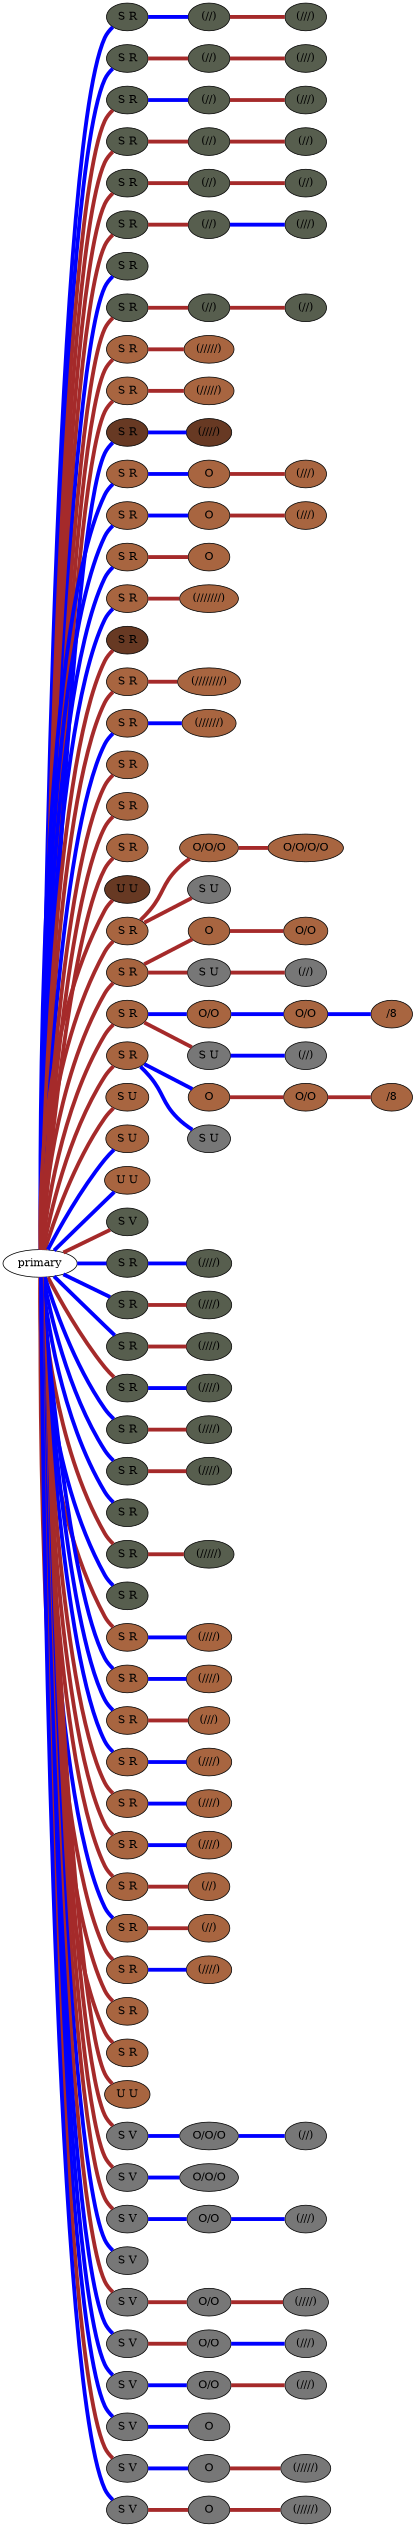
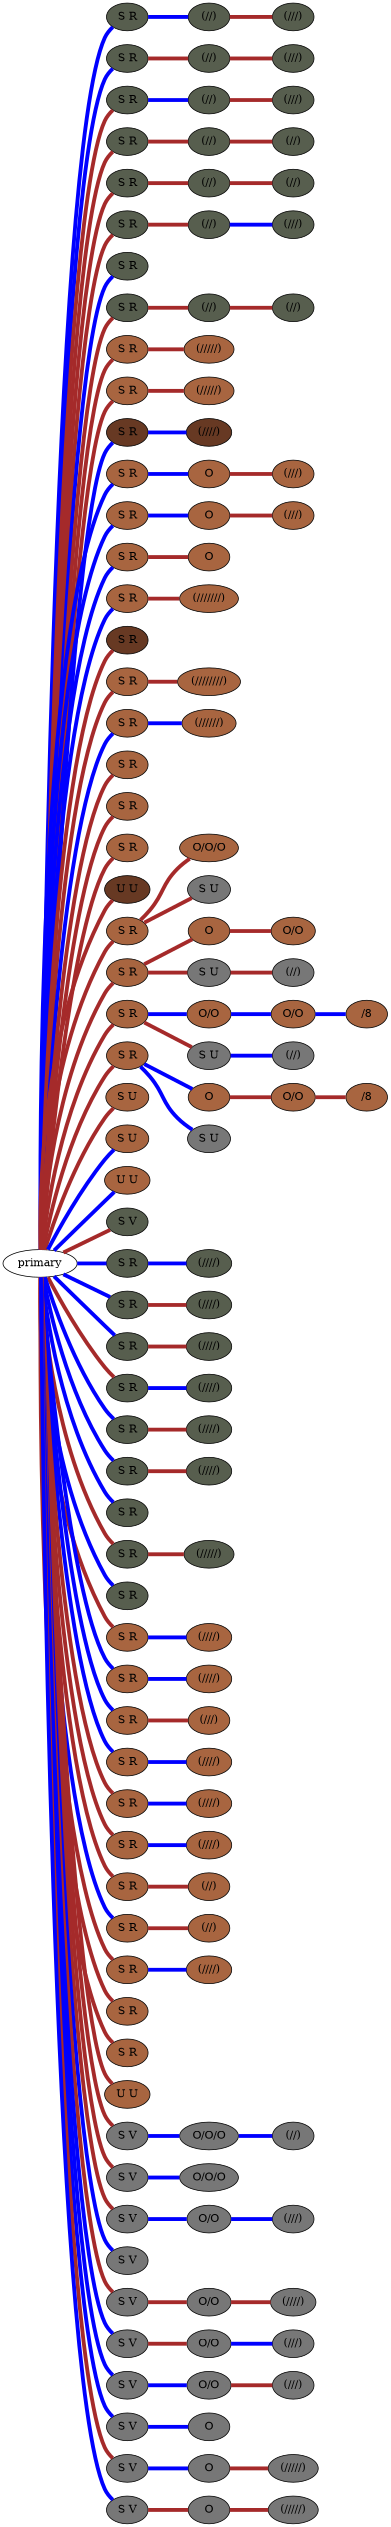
node "O/O/O/O": removed
